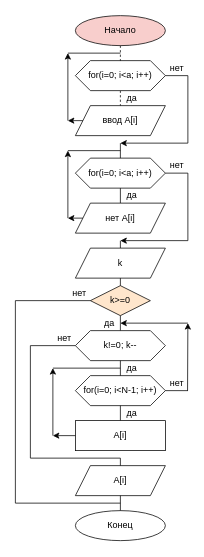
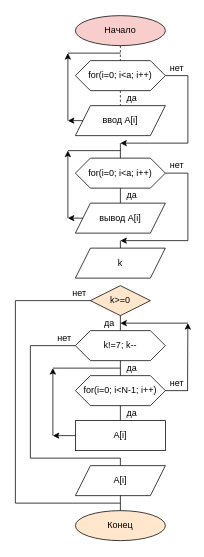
node "нет A[i]": label "нет A[i]" -> "вывод A[i]"
edge "k" -- "k>=0": removed
node "k!=0; k--": label "k!=0; k--" -> "k!=7; k--"
node "Конец": fillcolor #ffffff -> #ffe6cc
